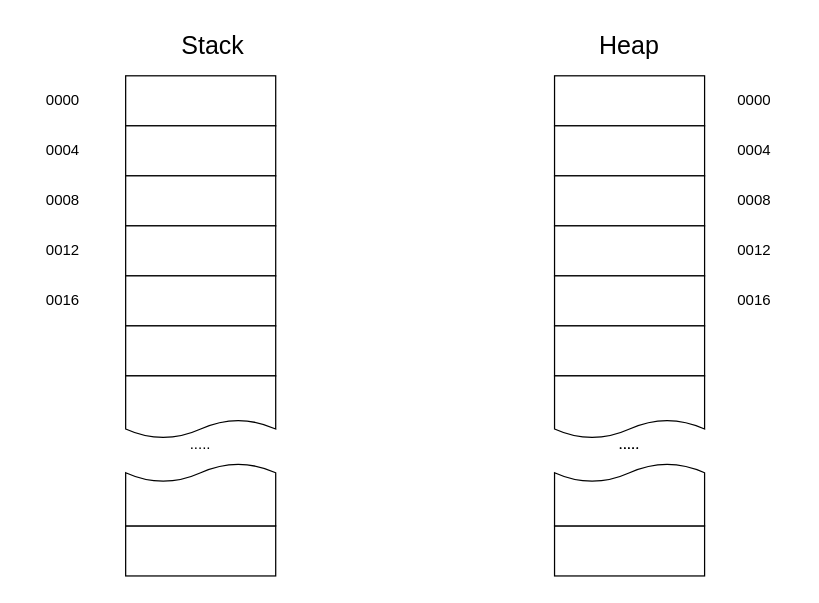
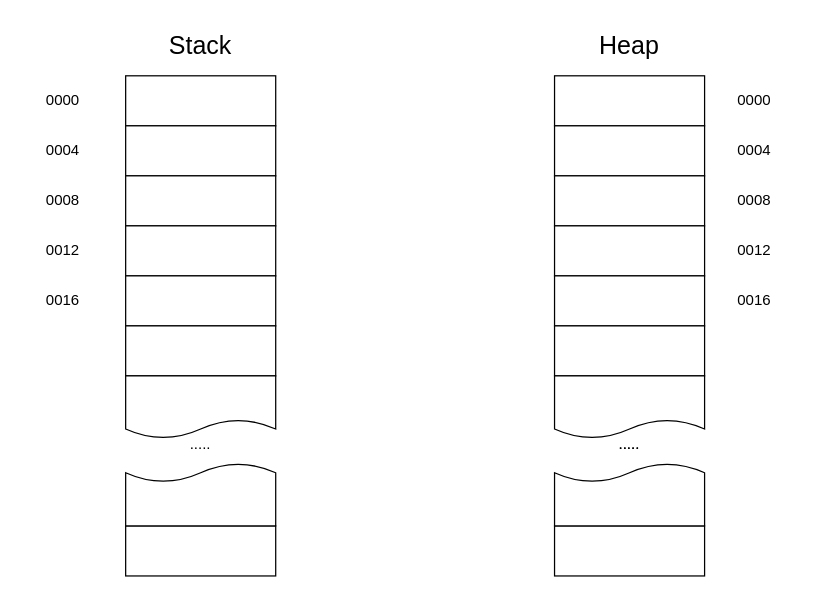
node "Stack": moved (213, 44) -> (201, 44)
